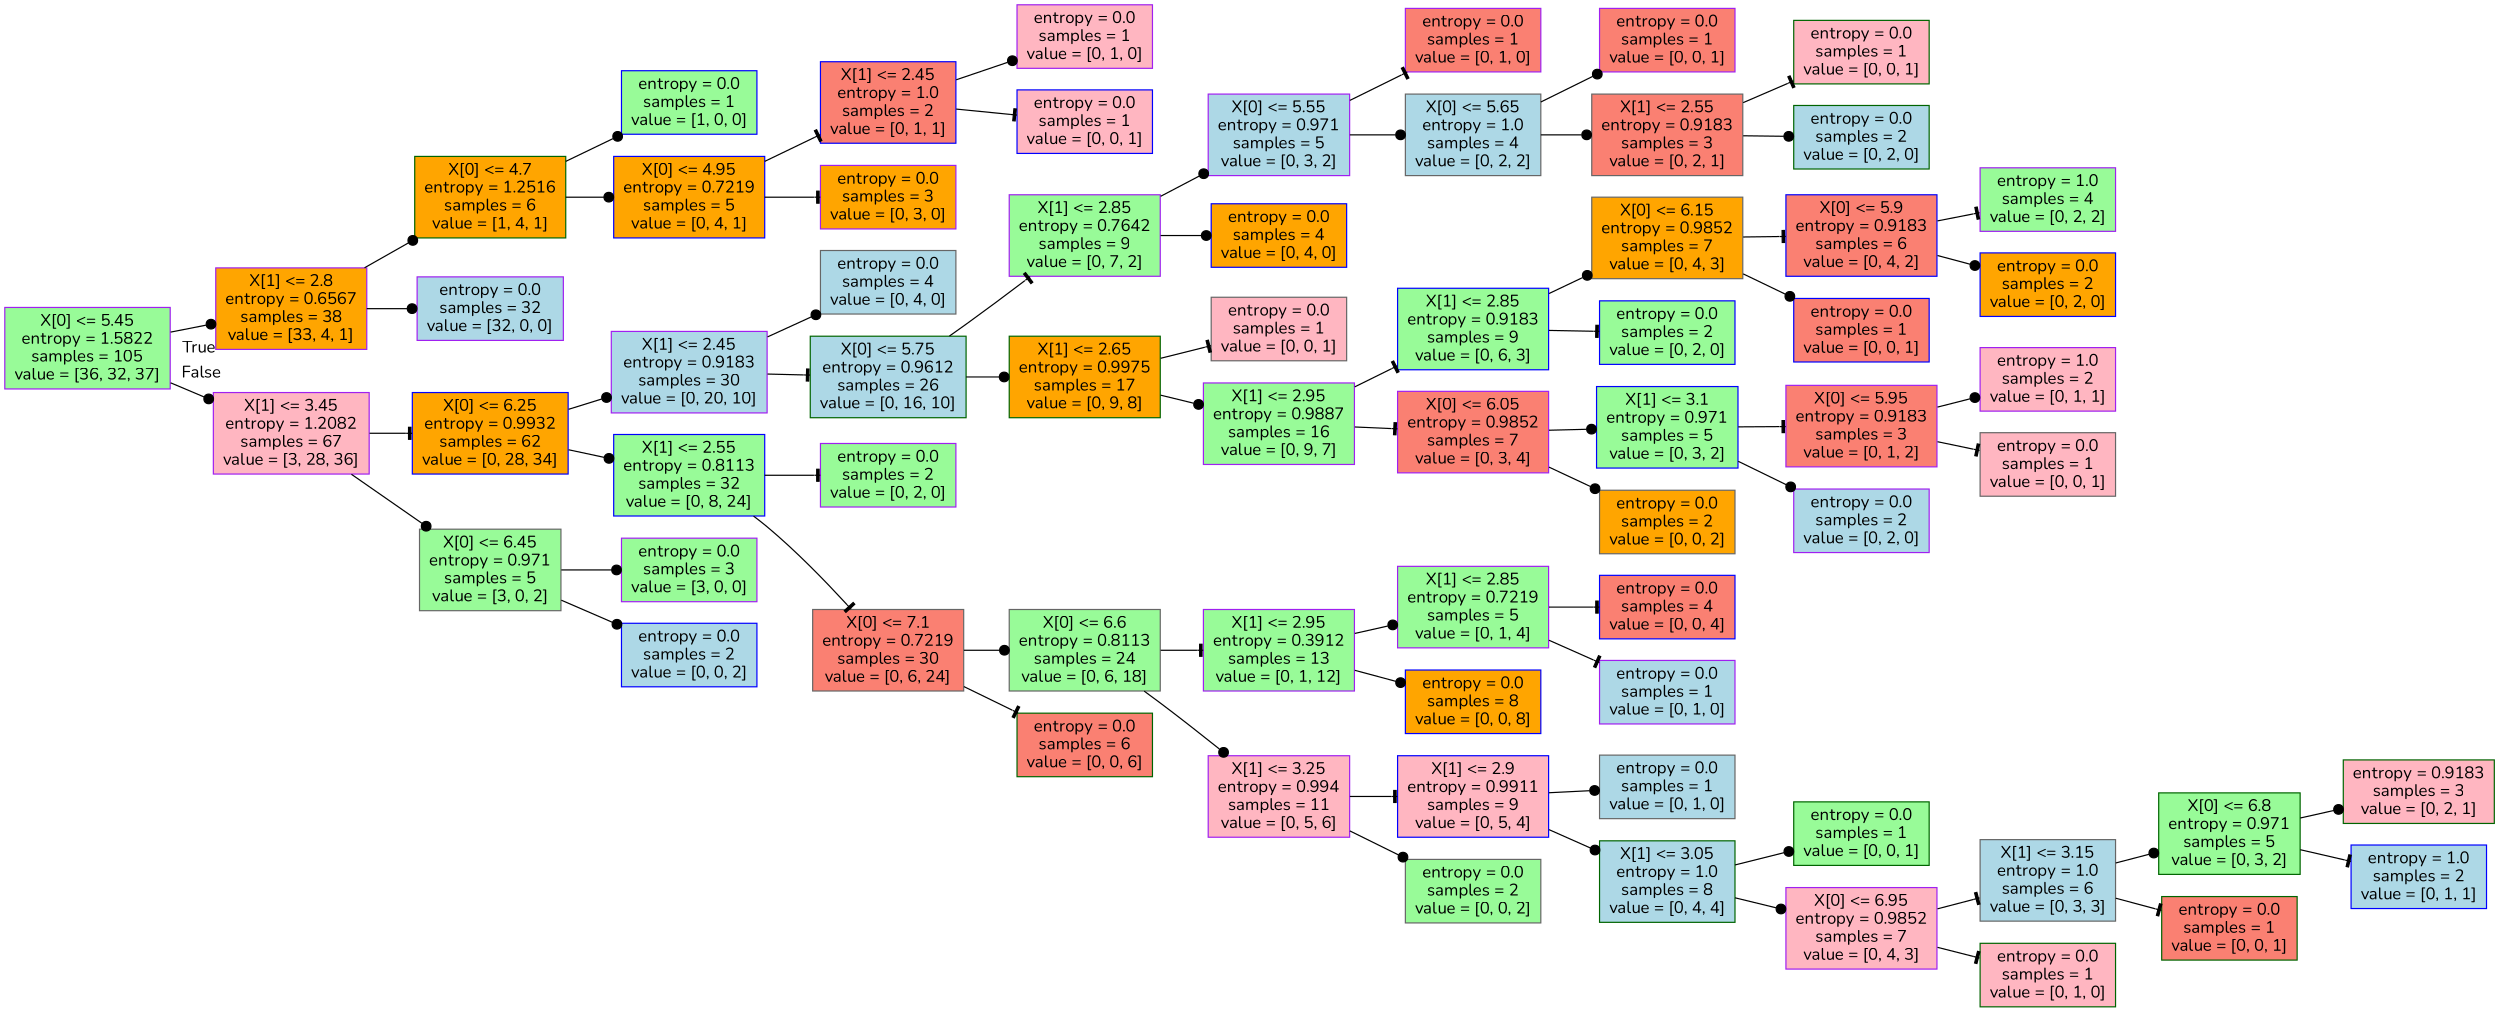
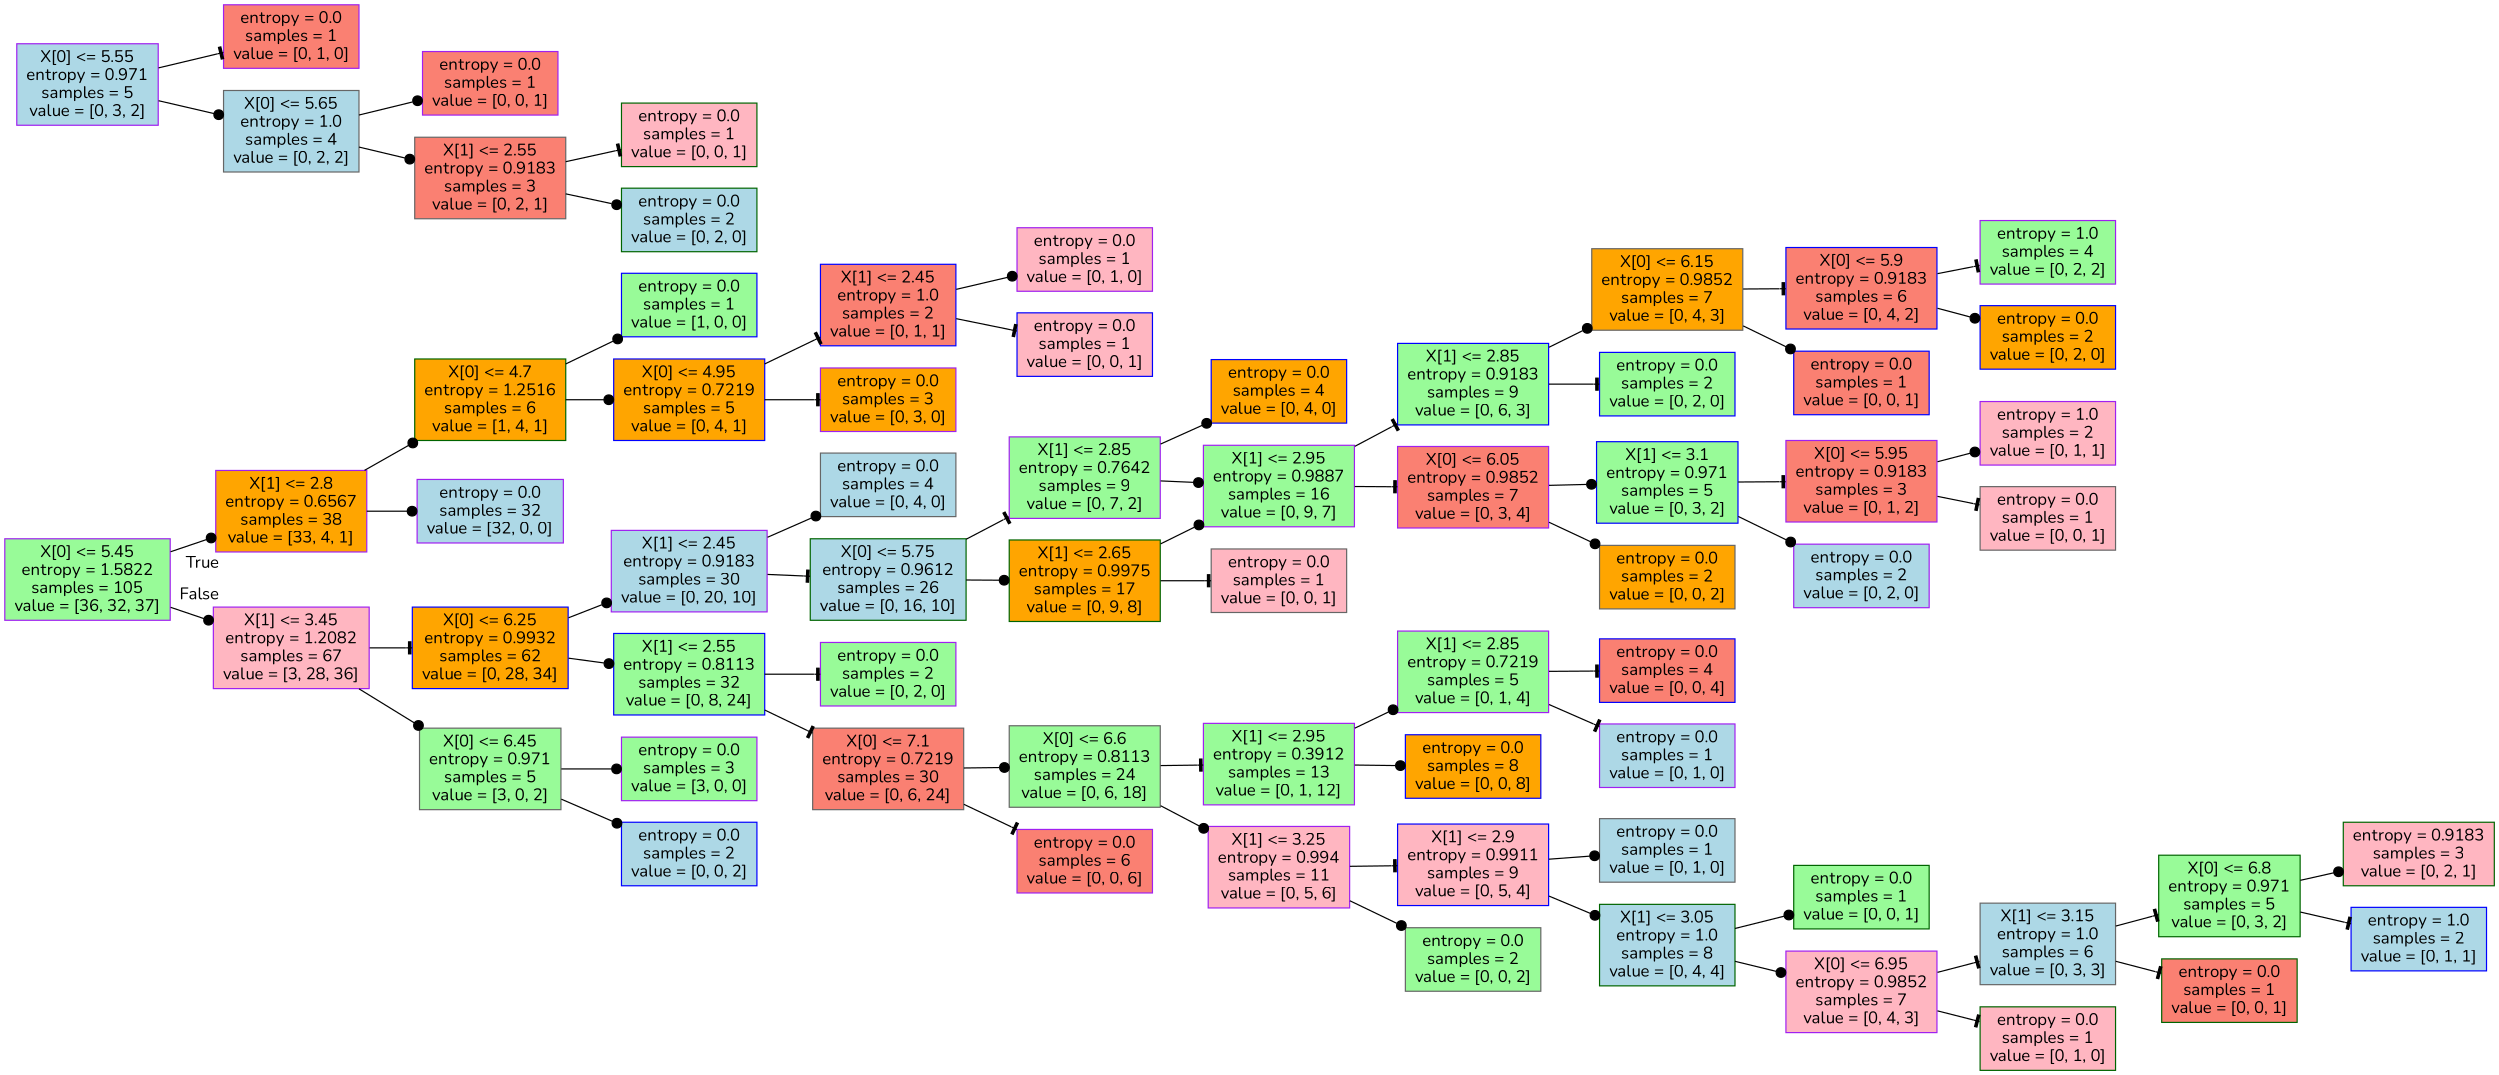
edge "X[1] <= 2.85 entropy = 0.7642 samples = 9 value = [0, 7, 2]" -> "X[0] <= 5.55 entropy = 0.971 samples = 5 value = [0, 3, 2]": now "X[1] <= 2.85 entropy = 0.7642 samples = 9 value = [0, 7, 2]" -> "X[1] <= 2.95 entropy = 0.9887 samples = 16 value = [0, 9, 7]"
node "entropy = 0.0 samples = 6 value = [0, 0, 6]": color darkgreen -> purple
edge "X[1] <= 3.15 entropy = 1.0 samples = 6 value = [0, 3, 3]" -> "X[0] <= 6.8 entropy = 0.971 samples = 5 value = [0, 3, 2]": arrowhead dot -> tee
